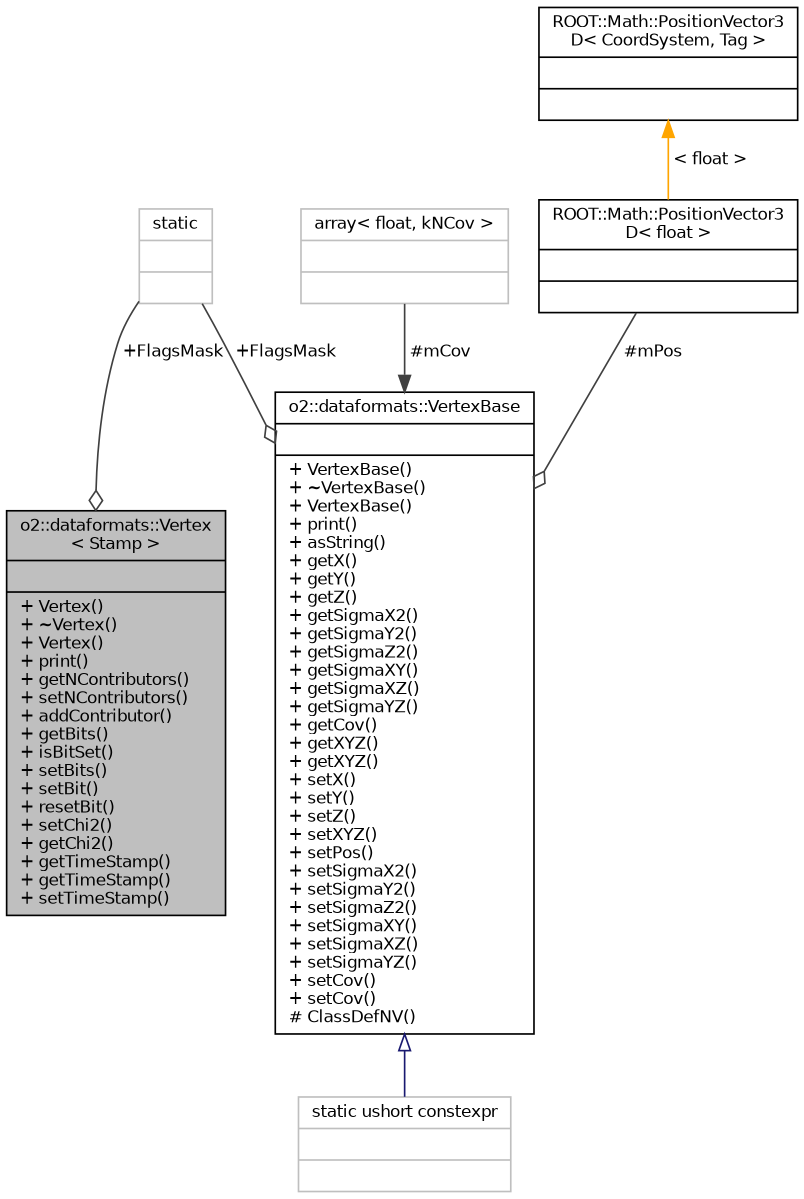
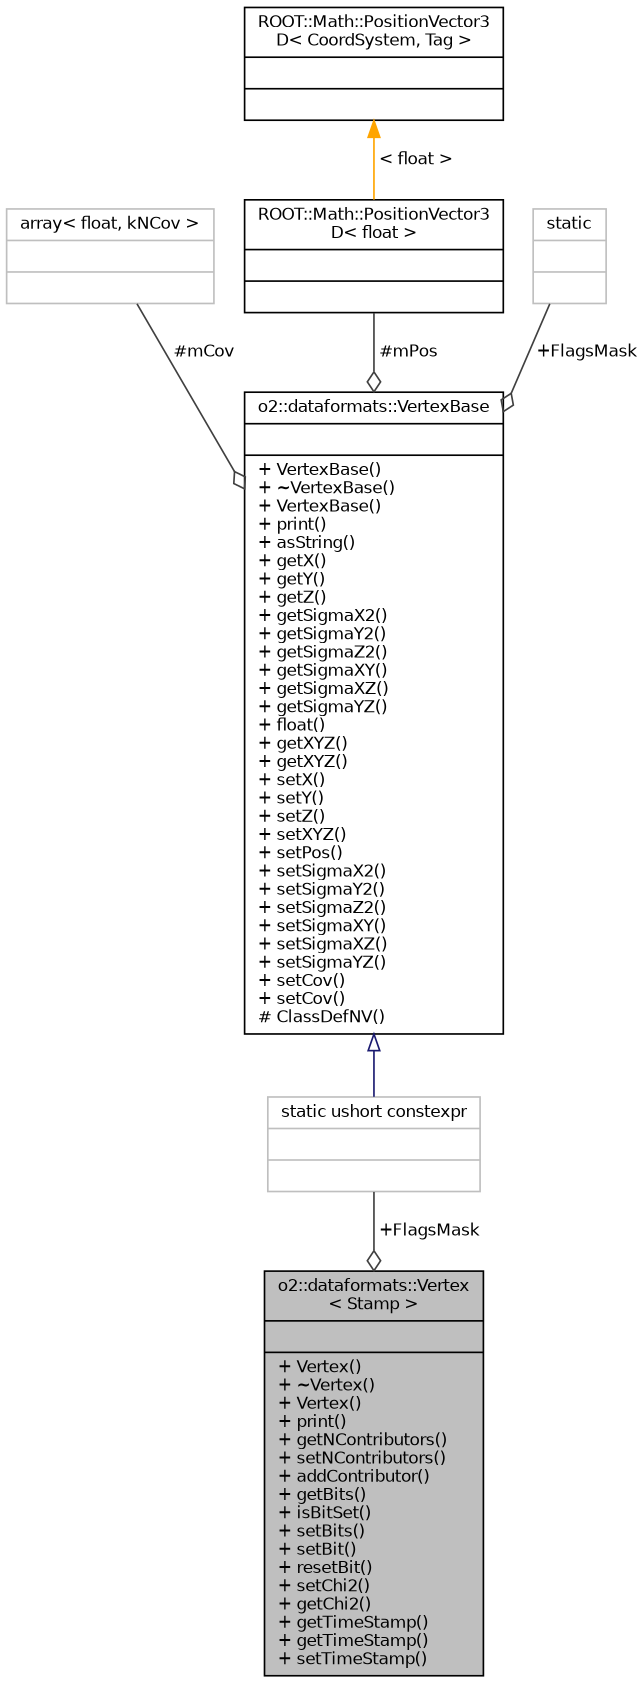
edge "array< float, kNCov >" -> "o2::dataformats::VertexBase": arrowhead normal -> odiamond
edge "static" -> "o2::dataformats::Vertex": now "static ushort constexpr" -> "o2::dataformats::Vertex"
node "o2::dataformats::VertexBase": text "+ getCov()" -> "+ float()"
